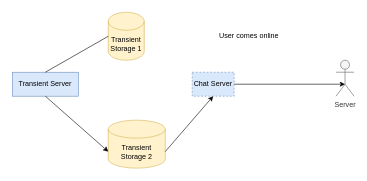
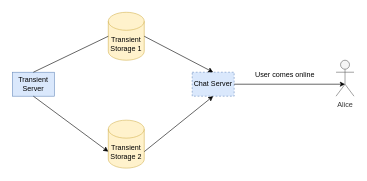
node "User comes online": moved (249, 36) -> (285, 75)
edge "Transient Storage 1" -> "Chat Server": added
node "Transient Server": size 66x24 -> 42x24
node "Server": label "Server" -> "Alice"
node "Transient Storage 2": size 57x48 -> 36x48
